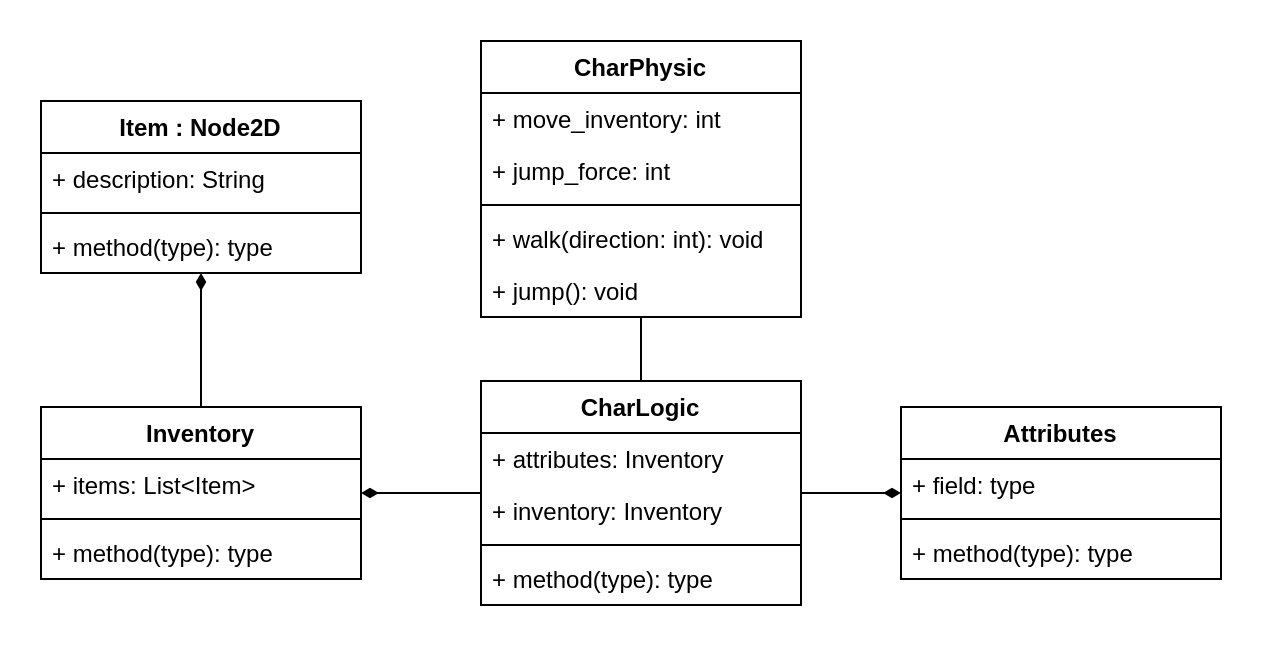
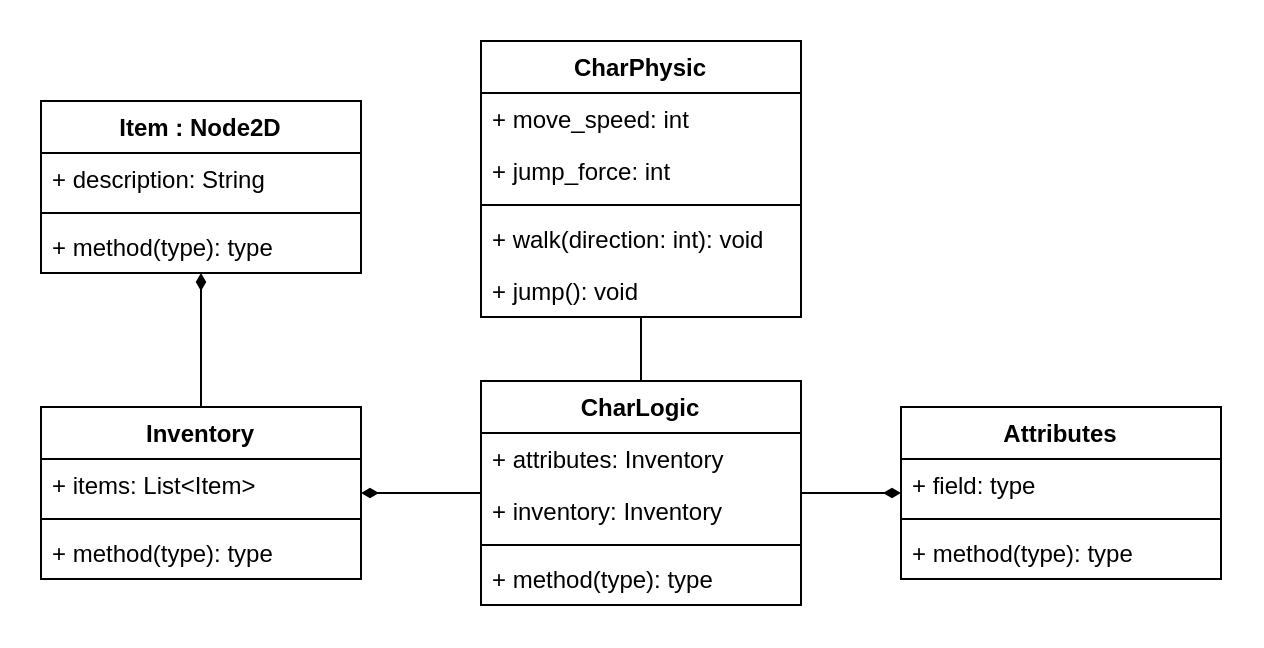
node "+ move_inventory: int": label "+ move_inventory: int" -> "+ move_speed: int"
